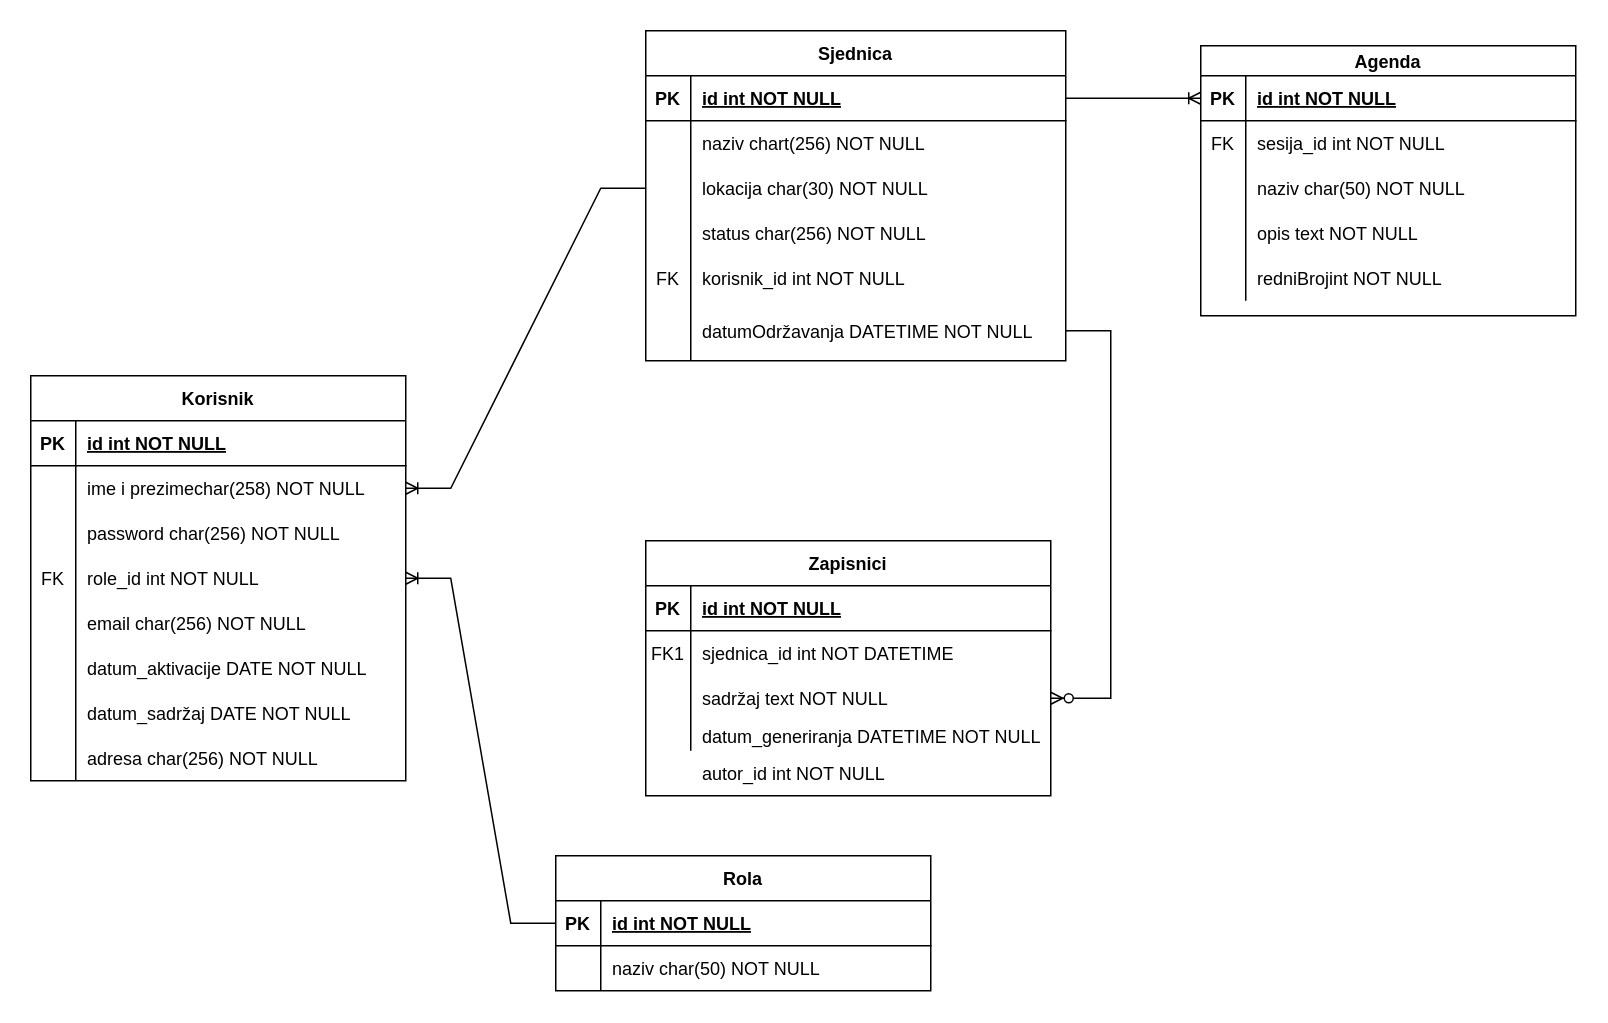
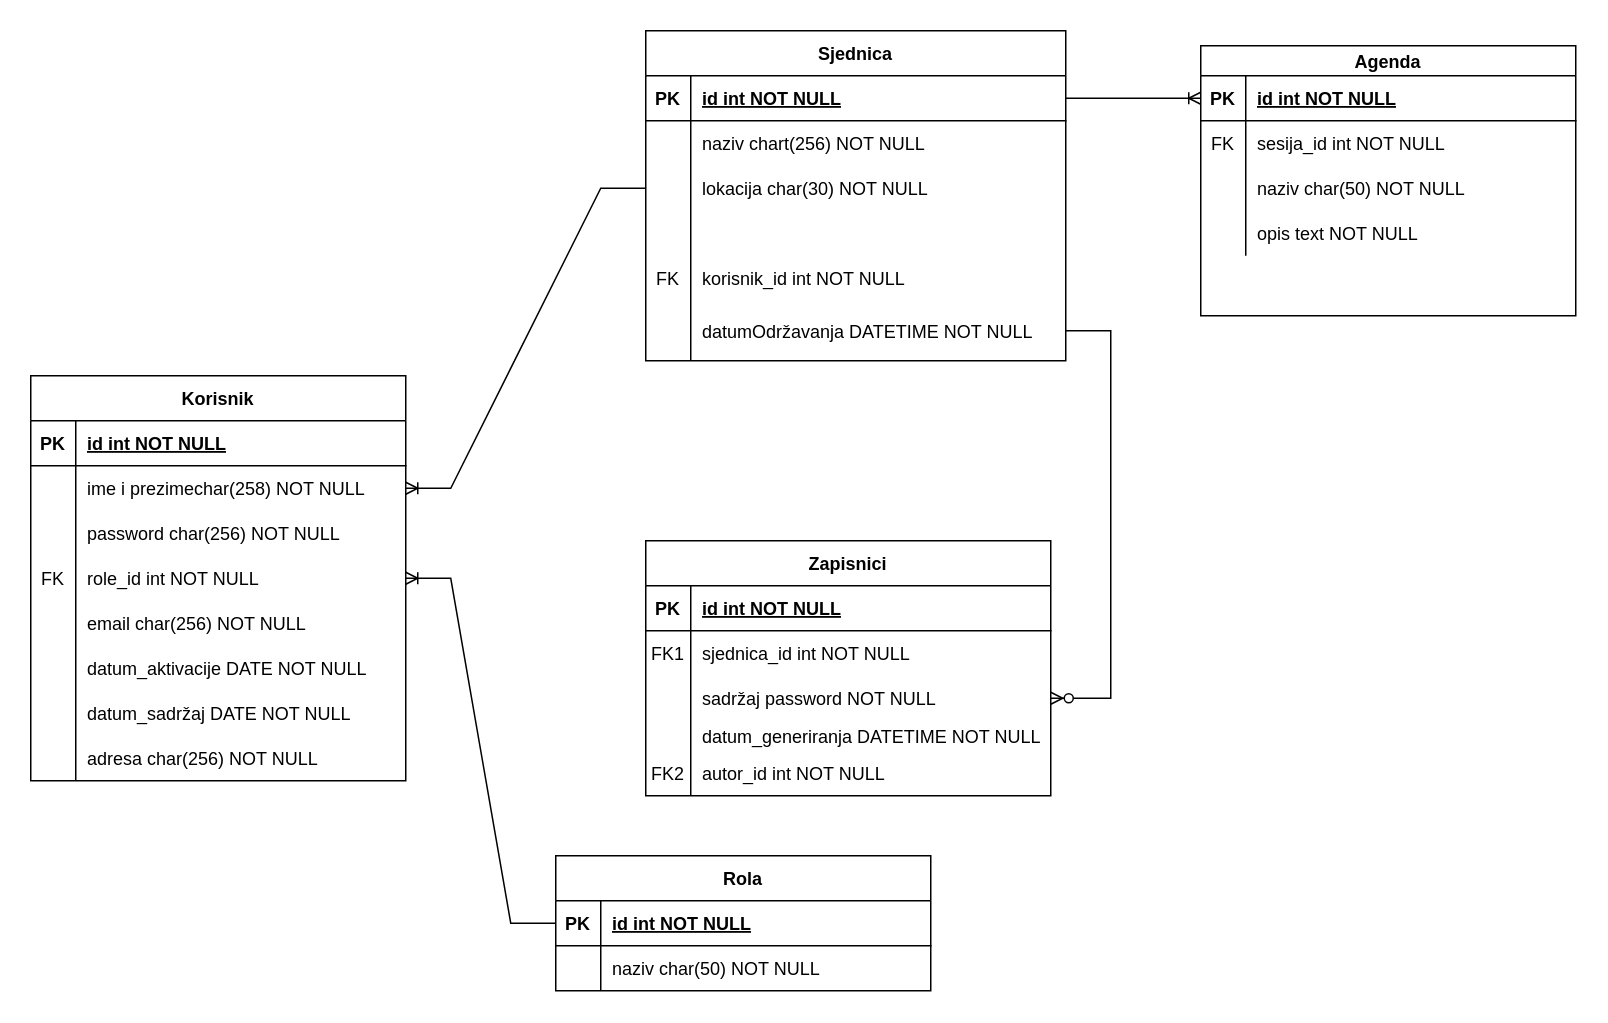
node "status char(256) NOT NULL": removed
node "redniBrojint NOT NULL": removed
node "sjednica_id int NOT DATETIME": label "sjednica_id int NOT DATETIME" -> "sjednica_id int NOT NULL"
node "sadržaj text NOT NULL": label "sadržaj text NOT NULL" -> "sadržaj password NOT NULL"
node "FK2": added
